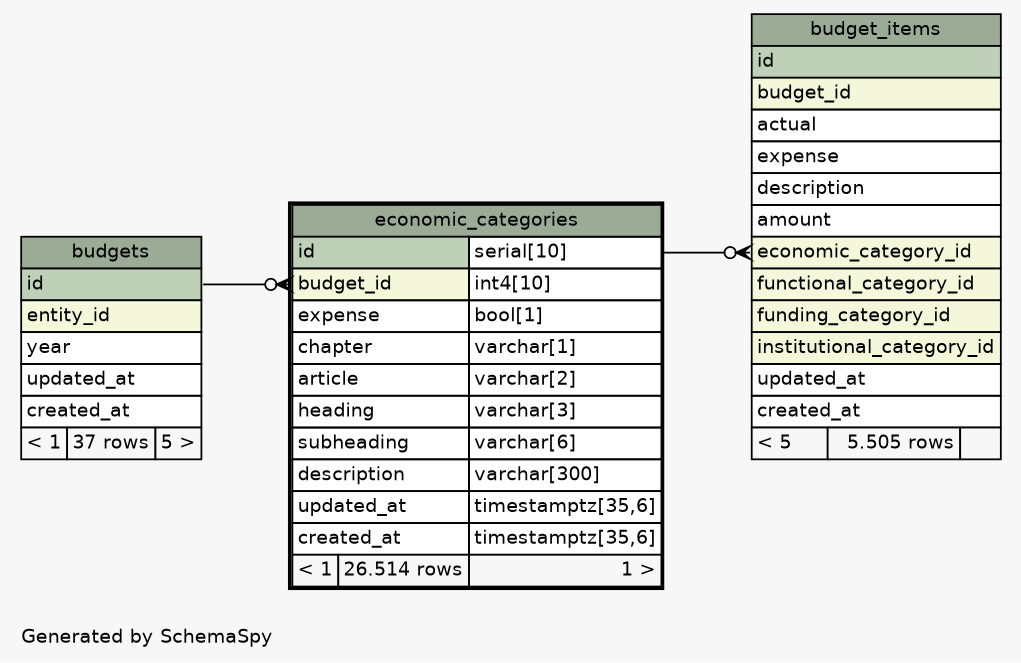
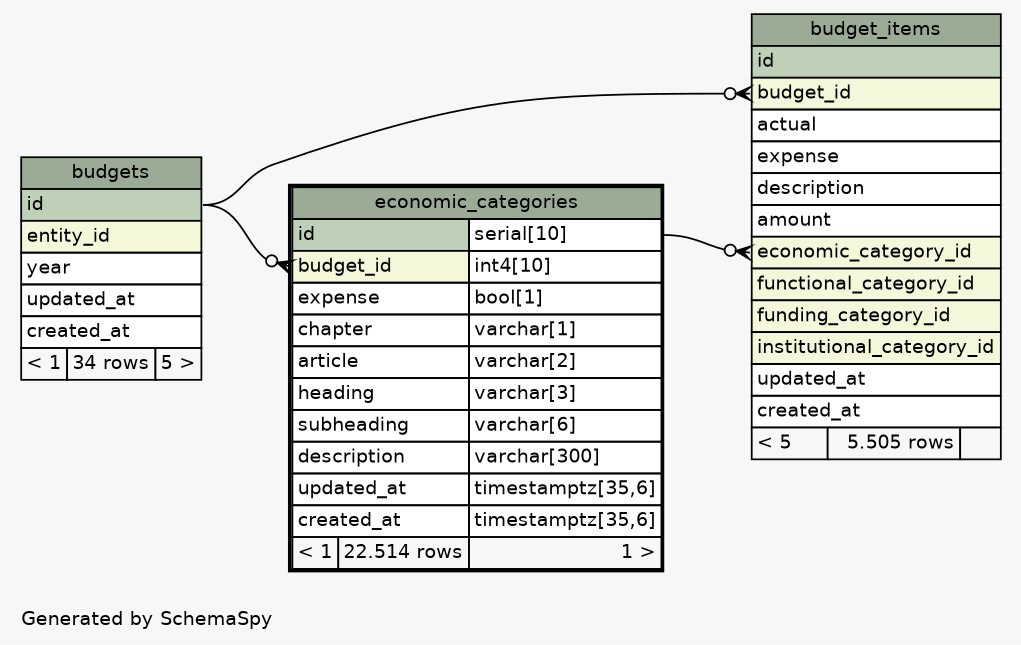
edge "budgets" -> "budget_items": added
node "budgets": text "37 rows" -> "34 rows"
node "economic_categories": text "26.514 rows" -> "22.514 rows"
